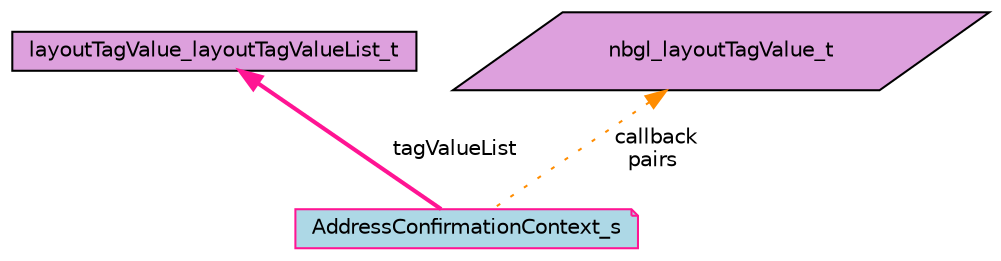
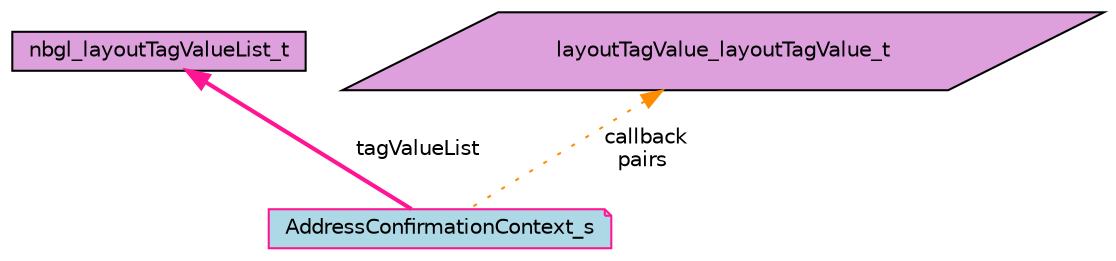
node "layoutTagValue_layoutTagValueList_t": label "layoutTagValue_layoutTagValueList_t" -> "nbgl_layoutTagValueList_t"
node "nbgl_layoutTagValue_t": label "nbgl_layoutTagValue_t" -> "layoutTagValue_layoutTagValue_t"
